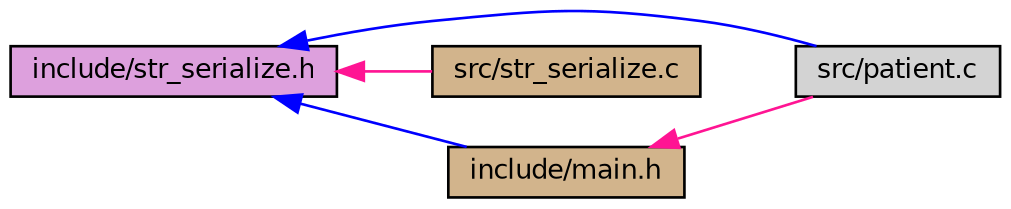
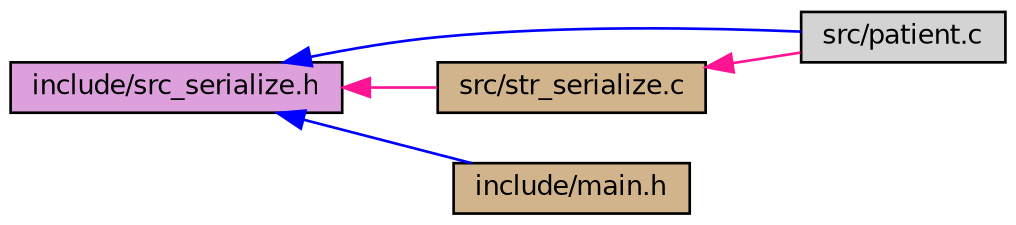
node "include/str_serialize.h": label "include/str_serialize.h" -> "include/src_serialize.h"
edge "src/patient.c" -> "include/main.h": now "src/patient.c" -> "src/str_serialize.c"
